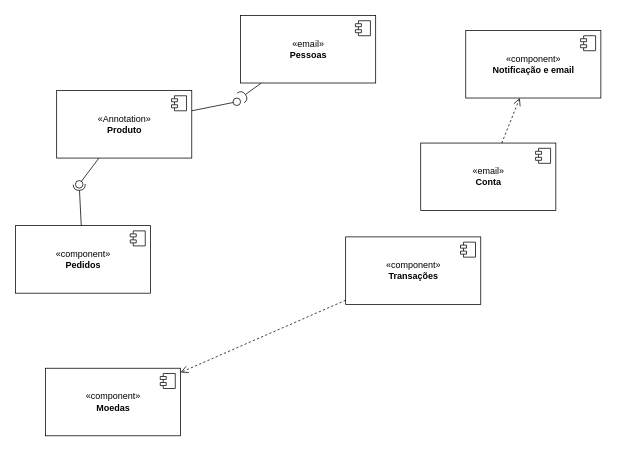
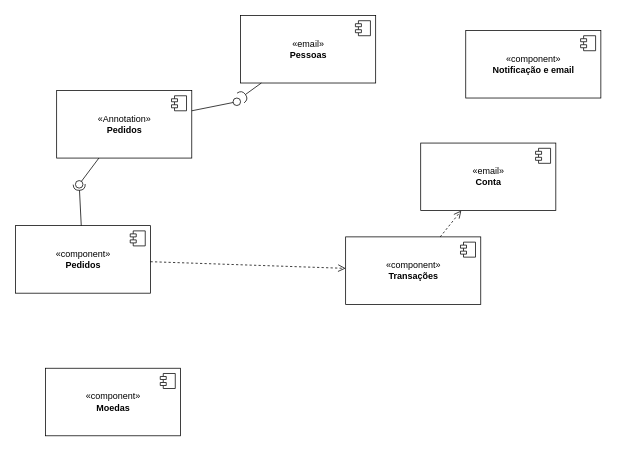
edge "«email» Conta" -> "«component» Notificação e email": removed
node "«Annotation» Produto": label "«Annotation» Produto" -> "«Annotation» Pedidos"
edge "«component» Transações" -> "«email» Conta": added
edge "«component» Pedidos" -> "«component» Transações": added
edge "«component» Transações" -> "«component» Moedas": removed
